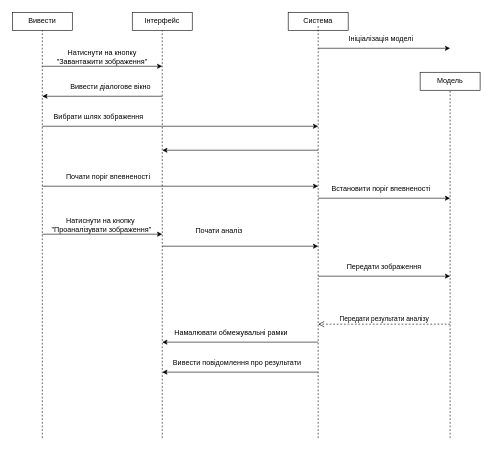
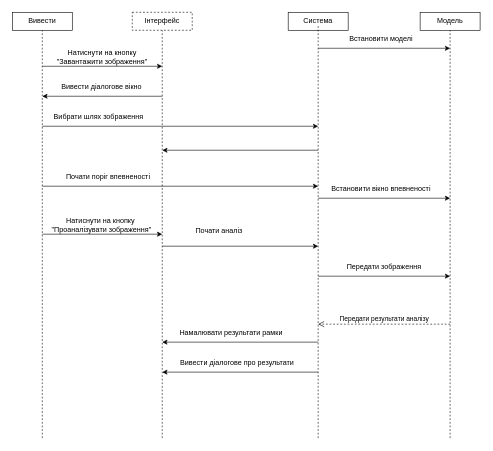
node "Інтерфейс": style solid -> dashed
node "Ініціалізація моделі": label "Ініціалізація моделі" -> "Встановити моделі"
node "Модель": moved (450, 81) -> (450, 21)
node "Вивести діалогове вікно": moved (111, 87) -> (102, 87)
node "Встановити поріг впевненості": label "Встановити поріг впевненості" -> "Встановити вікно впевненості"
node "Намалювати обмежувальні рамки": label "Намалювати обмежувальні рамки" -> "Намалювати результати рамки"
node "Вивести повідомлення про результати": label "Вивести повідомлення про результати" -> "Вивести діалогове про результати"
